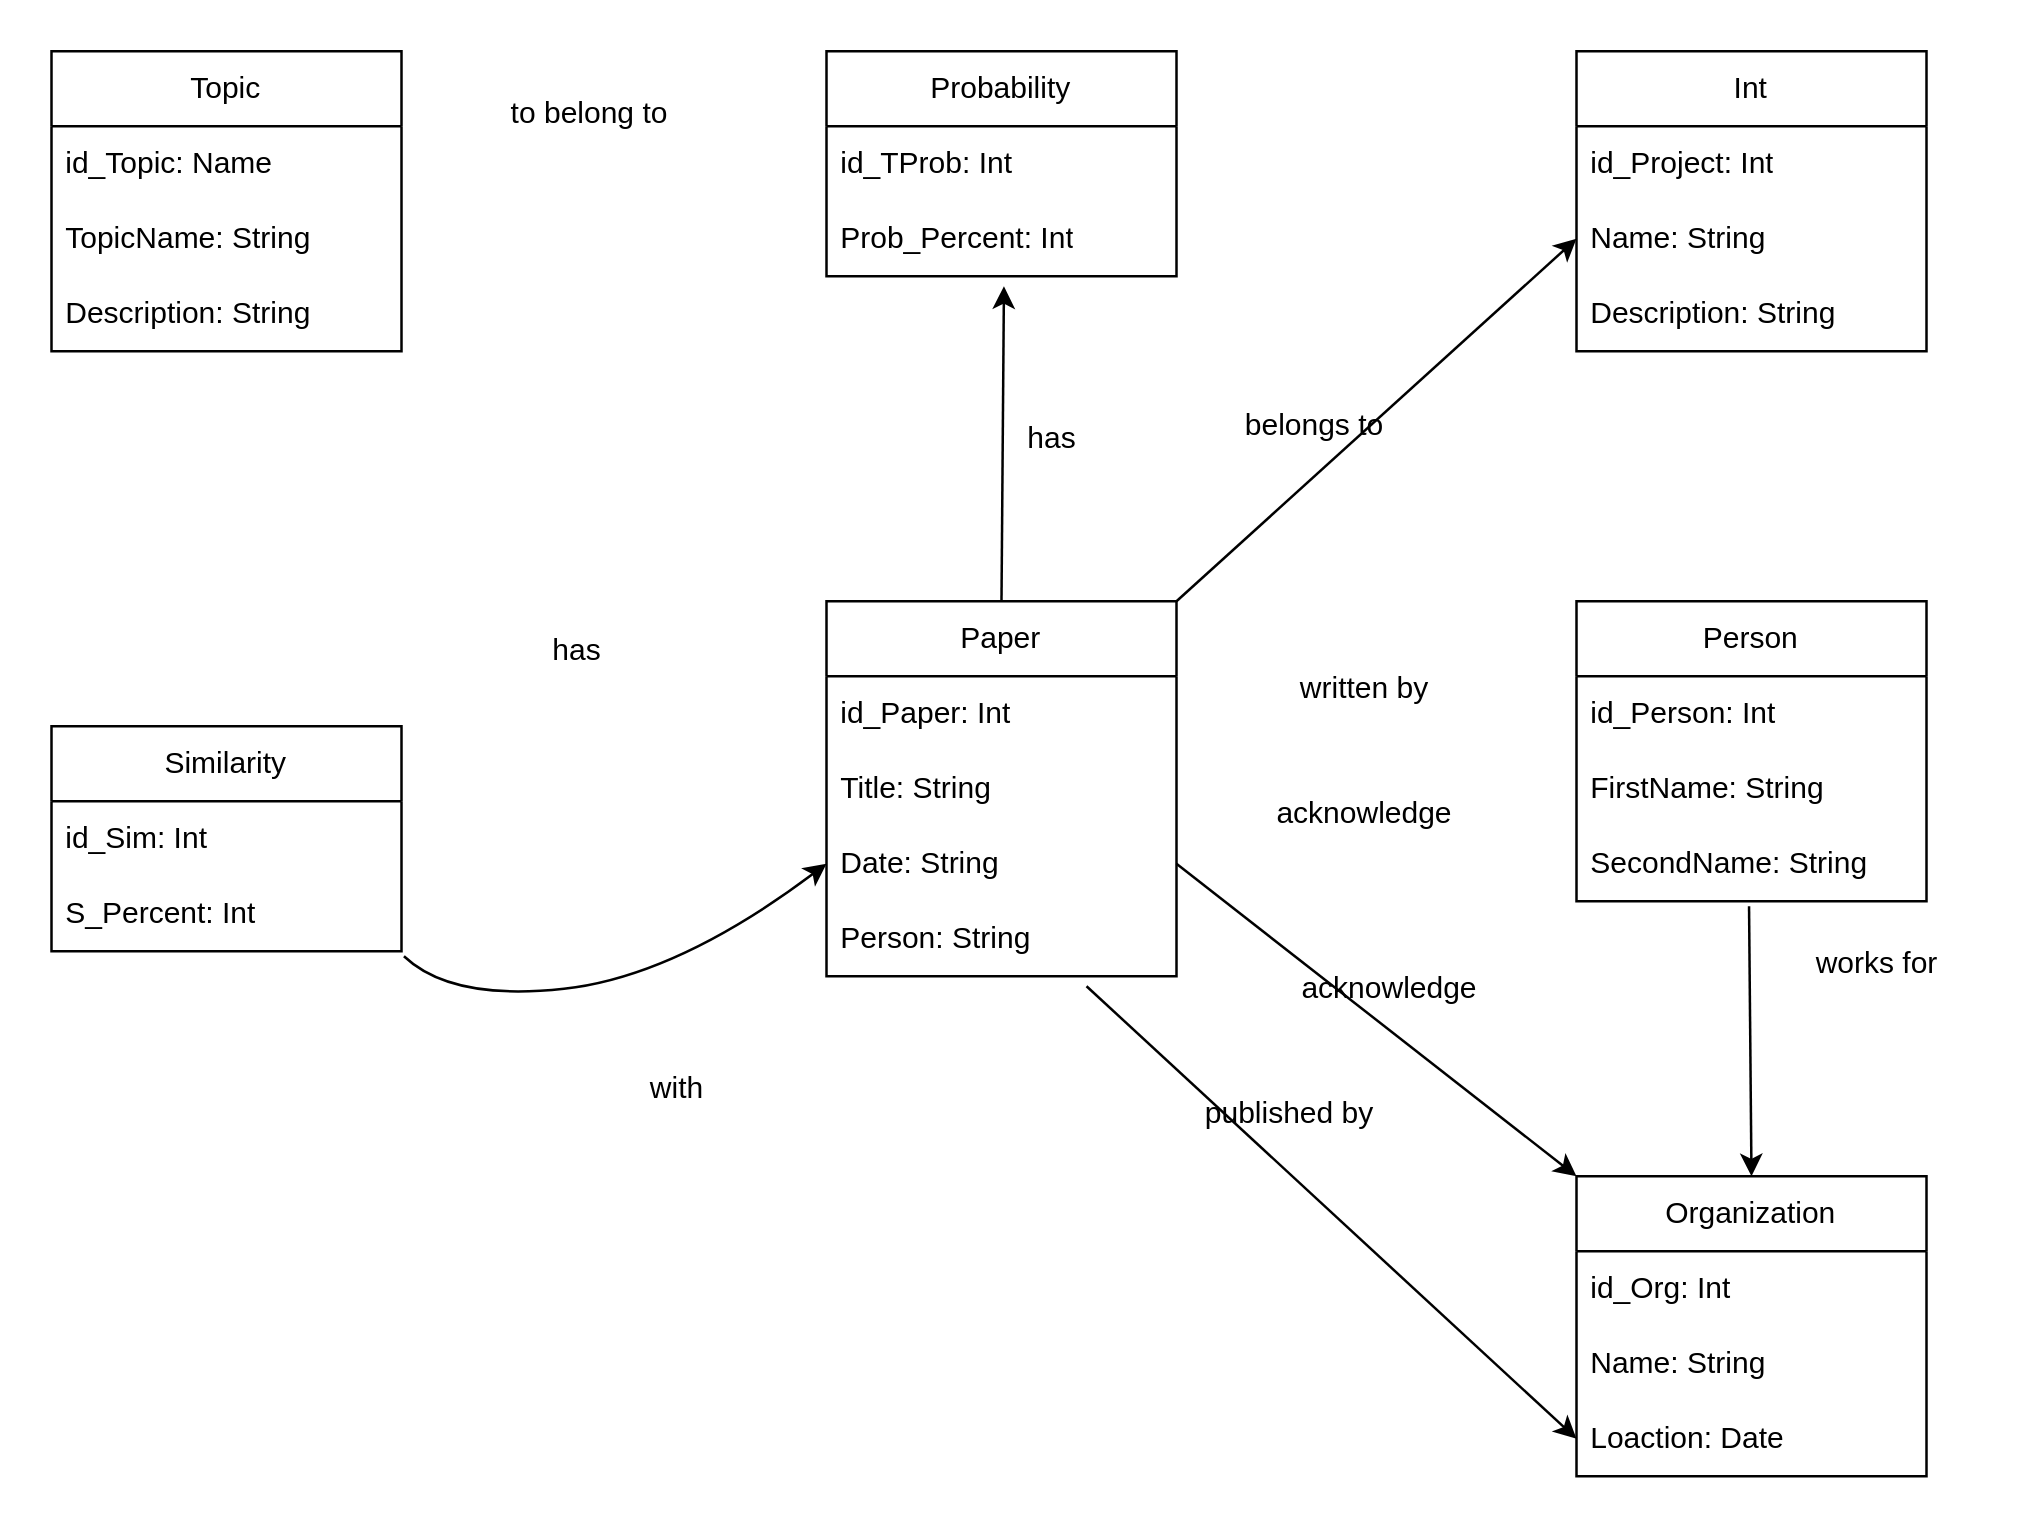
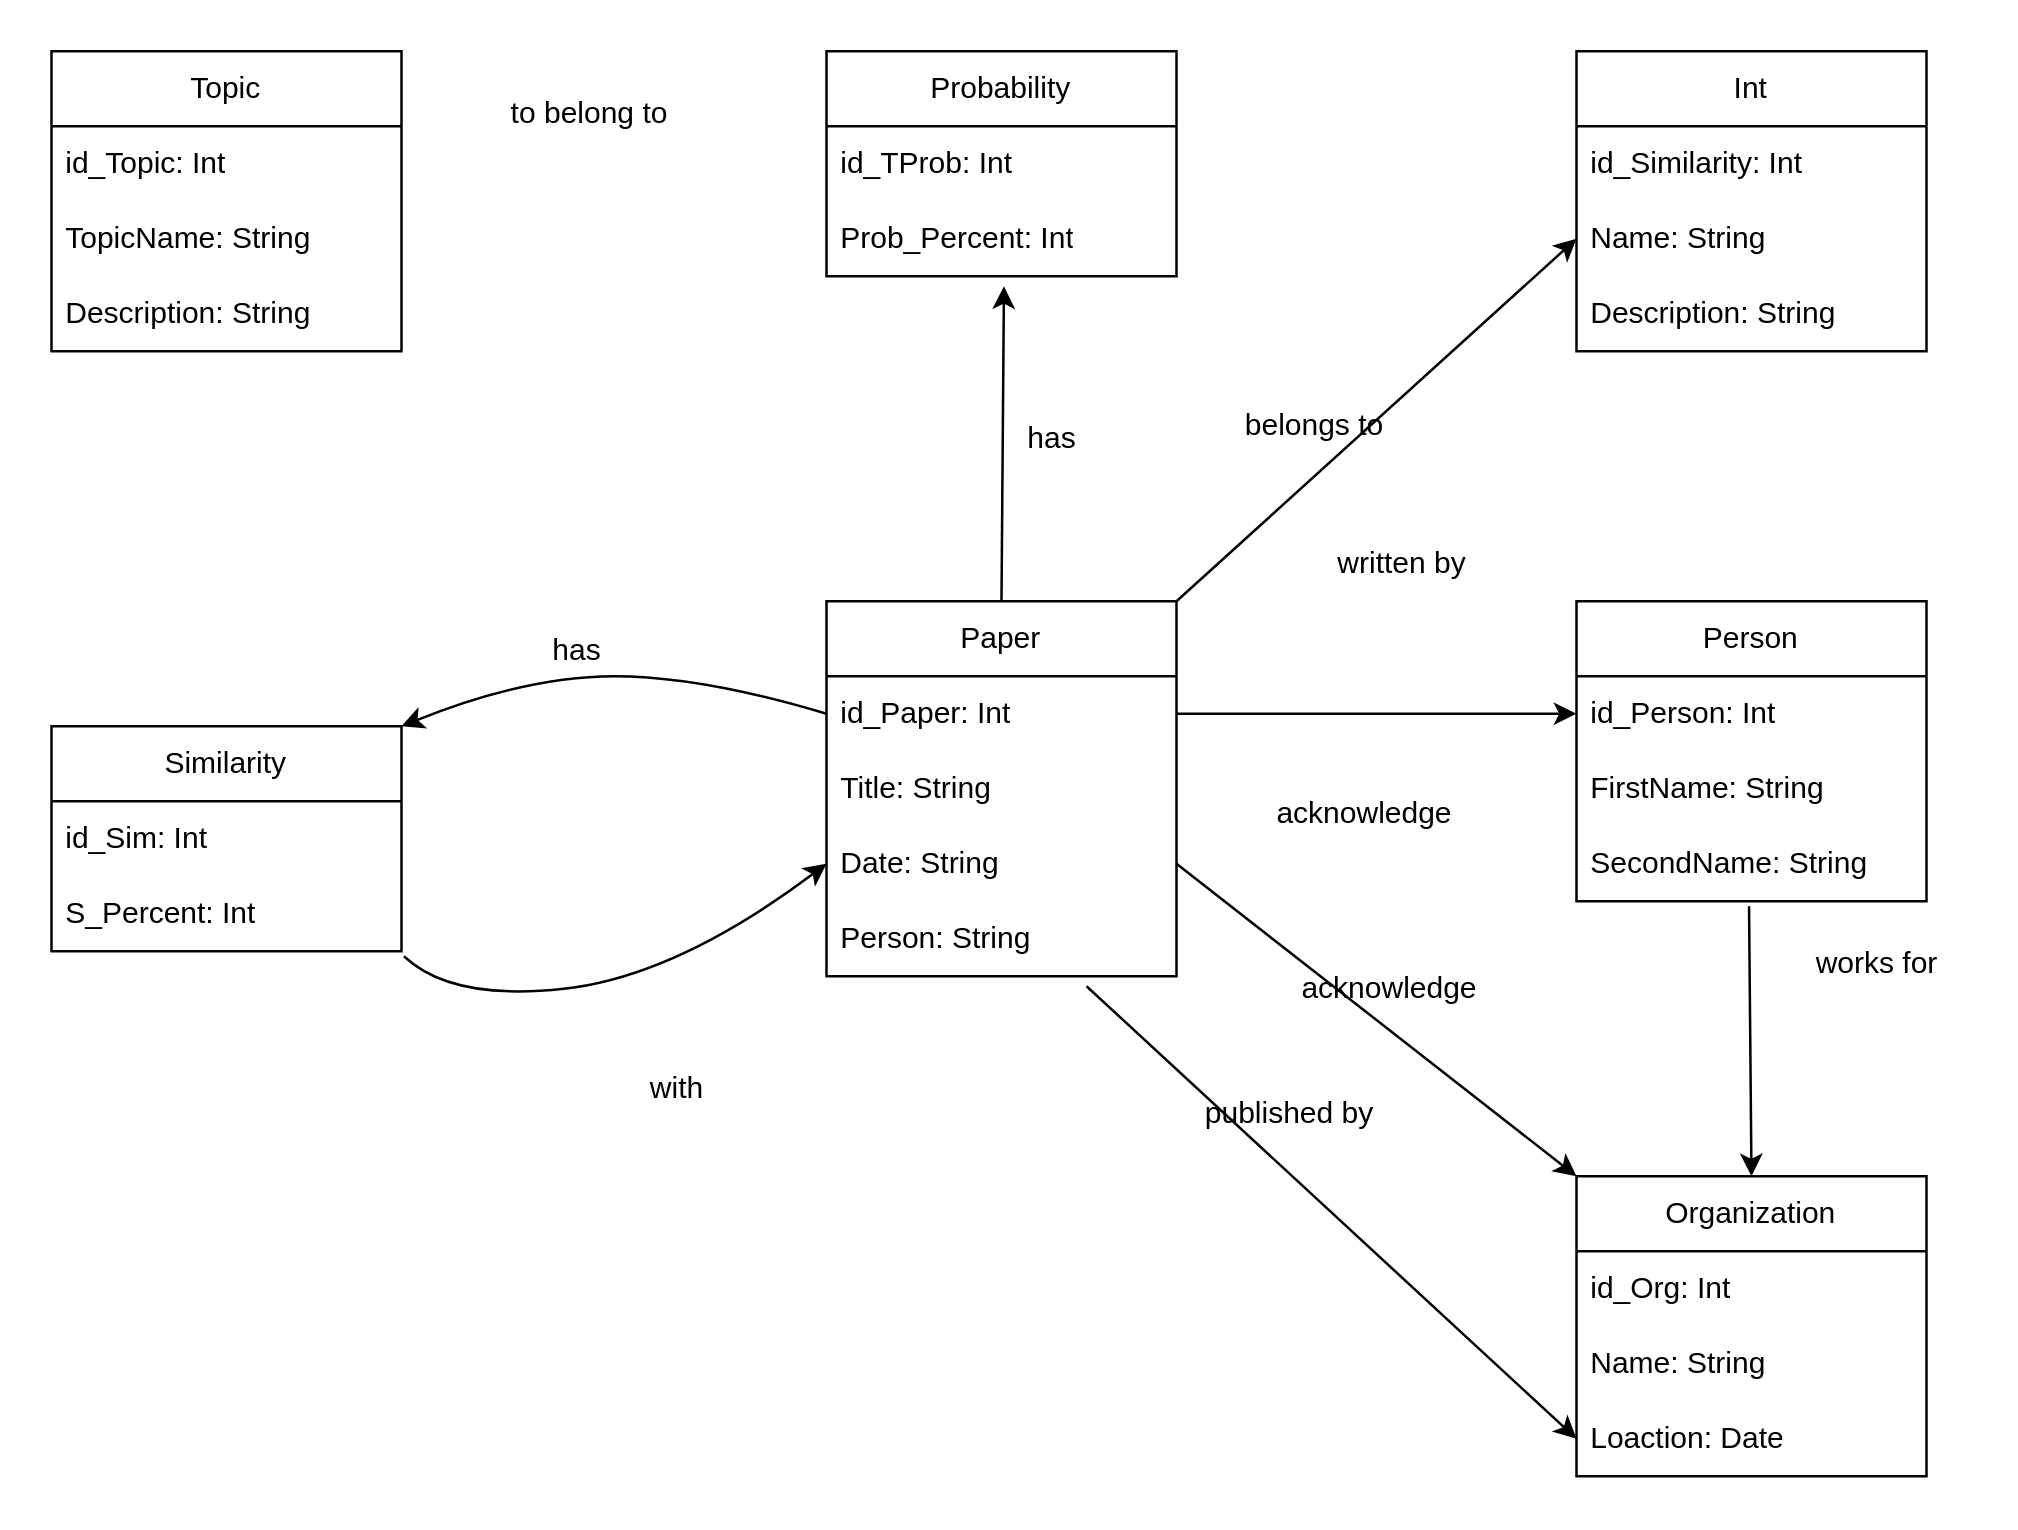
node "id_Topic: Name": label "id_Topic: Name" -> "id_Topic: Int"
node "id_Project: Int": label "id_Project: Int" -> "id_Similarity: Int"
edge "id_Paper: Int" -> "Similarity": added
node "written by": moved (1364, 689) -> (1401, 564)
edge "id_Paper: Int" -> "id_Person: Int": added
